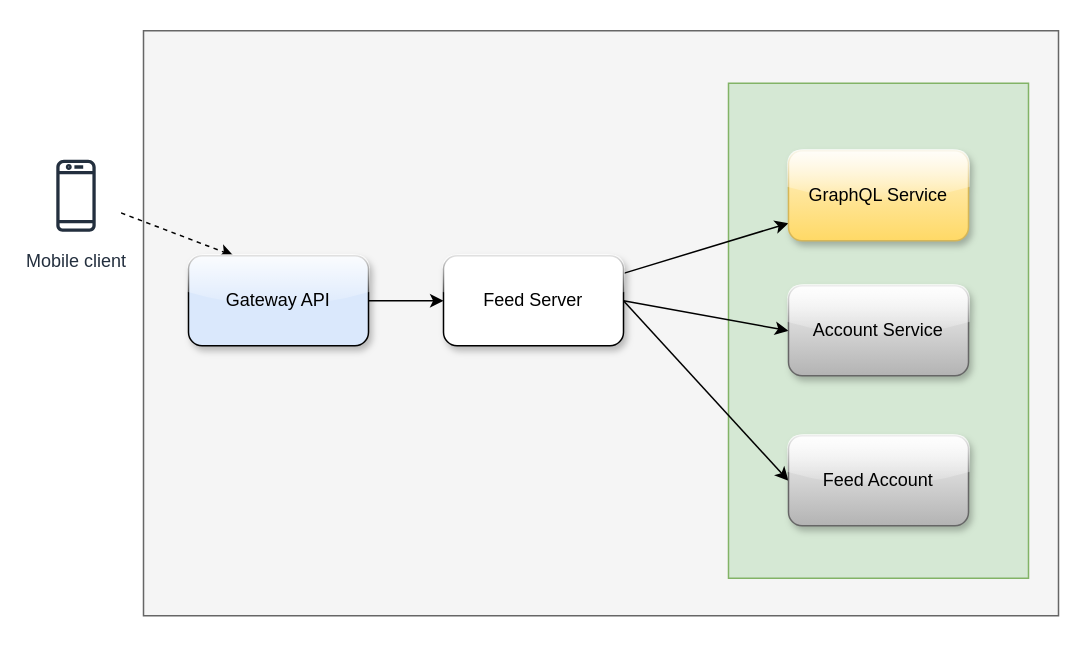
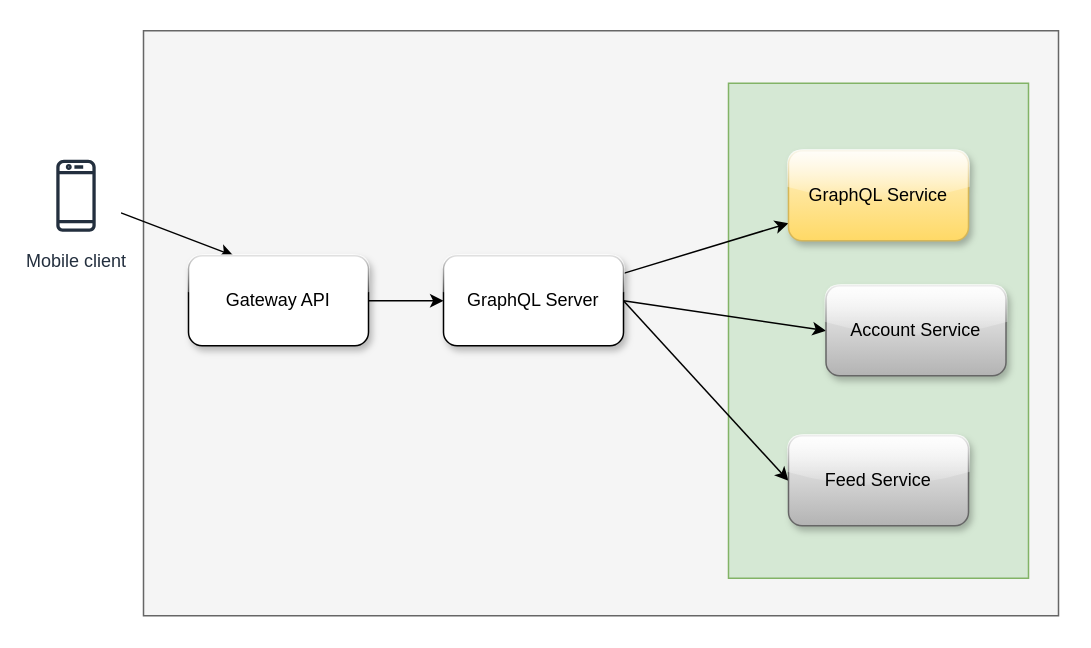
edge "Mobile client" -> "Gateway API": style dashed -> solid
node "Gateway API": fillcolor #dae8fc -> #ffffff
node "Feed Server": label "Feed Server" -> "GraphQL Server"
node "Account Service": moved (878, 331) -> (916, 331)
node "Feed Account": label "Feed Account" -> "Feed Service"
